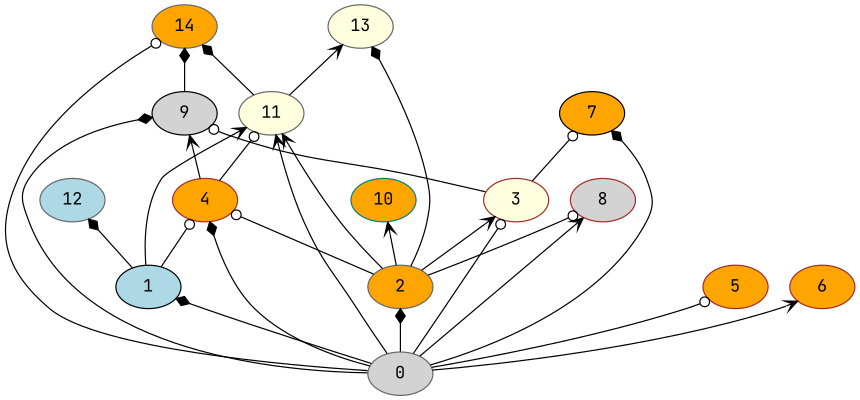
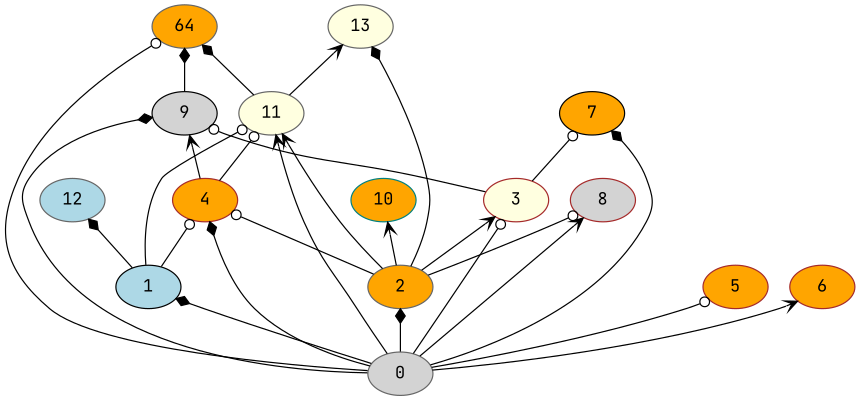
node "14": label "14" -> "64"
edge "1" -> "11": arrowhead vee -> odot
